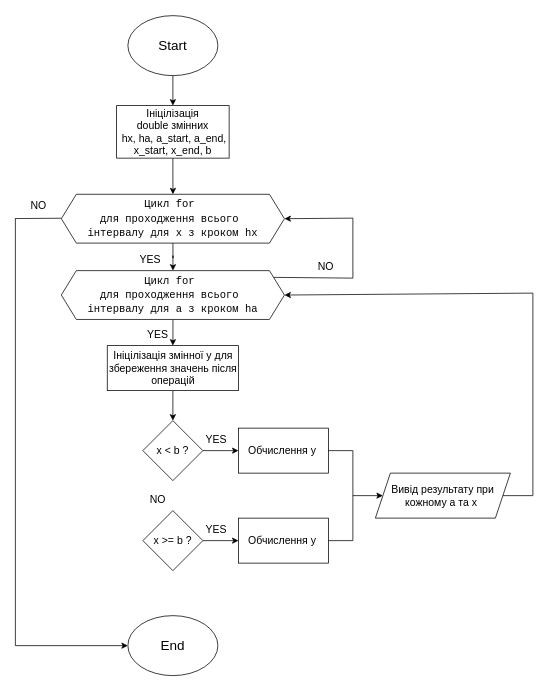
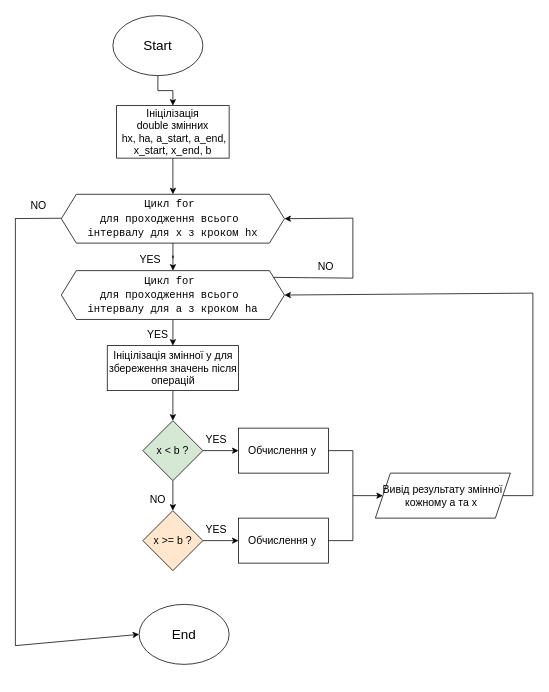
node "Start": moved (173, 45) -> (158, 45)
node "x < b ?": fillcolor #ffffff -> #d5e8d4
node "Вивід результату при кожному a та x": label "Вивід результату при кожному a та x" -> "Вивід результату змінної кожному a та x"
edge "x < b ?" -> "x >= b ?": added
node "x >= b ?": fillcolor #ffffff -> #ffe6cc
node "End": moved (173, 645) -> (184, 634)
